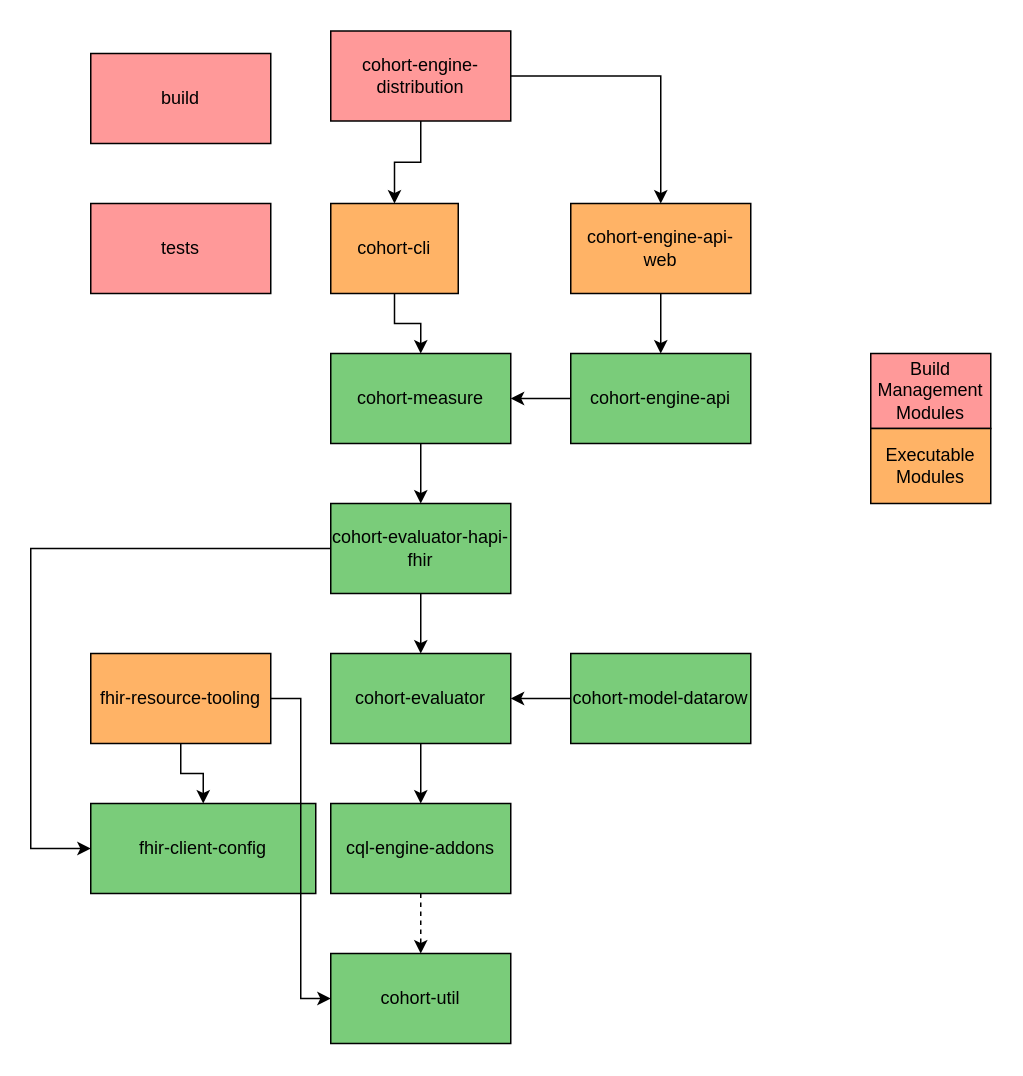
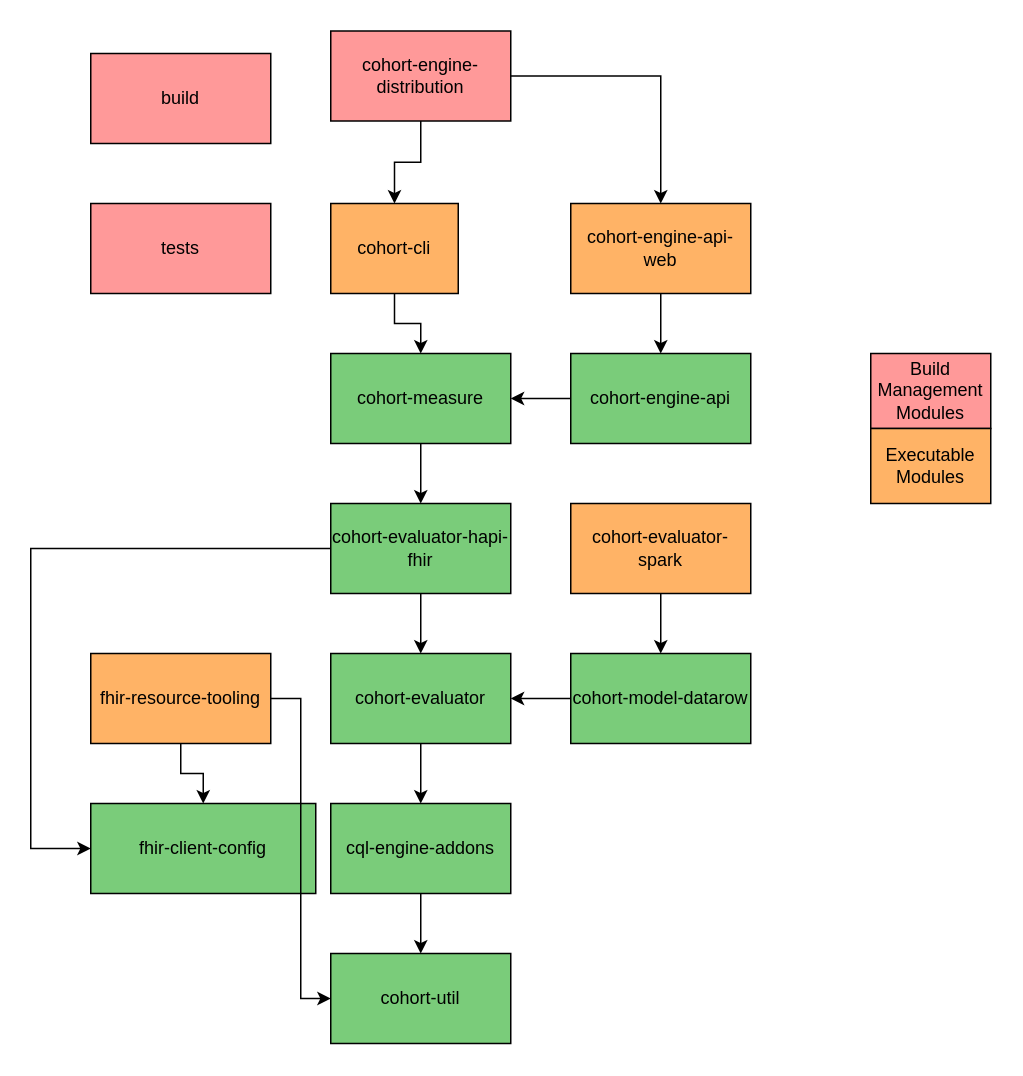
node "cohort-evaluator-spark": added
edge "cohort-evaluator-spark" -> "cohort-model-datarow": added
edge "cql-engine-addons" -> "cohort-util": style dashed -> solid
